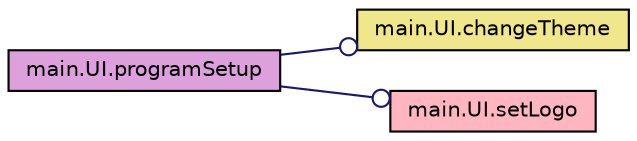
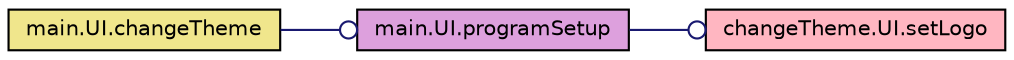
edge "main.UI.programSetup" -> "main.UI.changeTheme": reversed
node "main.UI.setLogo": label "main.UI.setLogo" -> "changeTheme.UI.setLogo"
